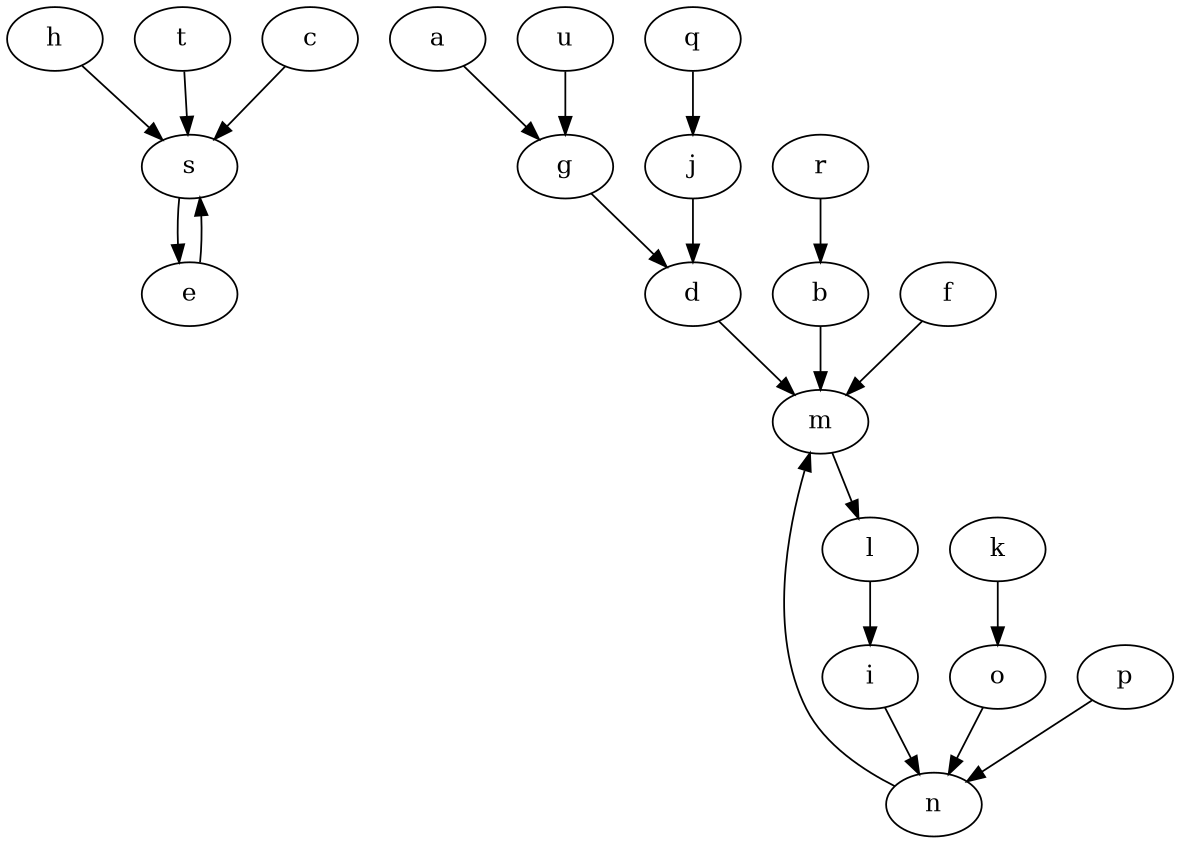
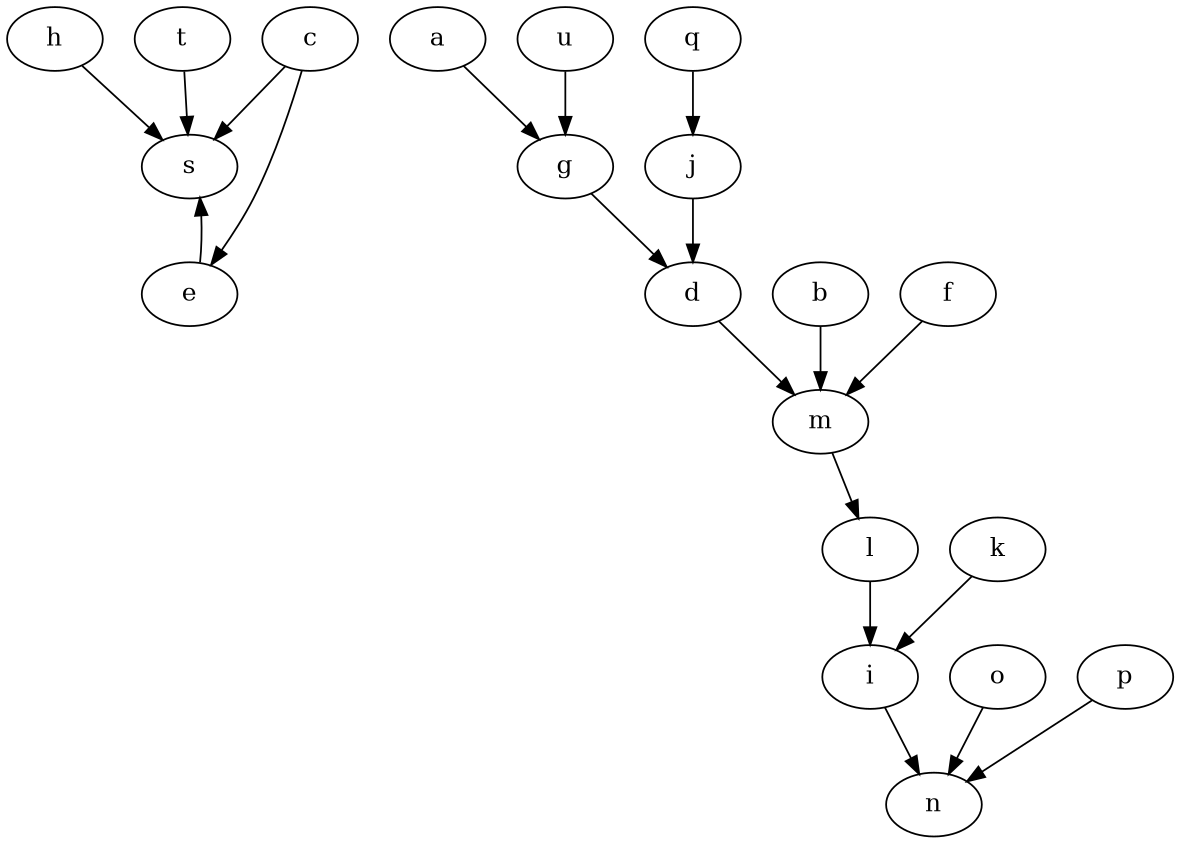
node "r": removed
edge "s" -> "e": now "c" -> "e"
edge "k" -> "o": now "k" -> "i"
edge "n" -> "m": removed
